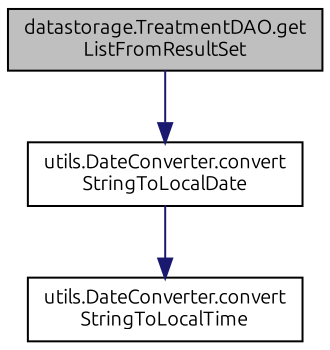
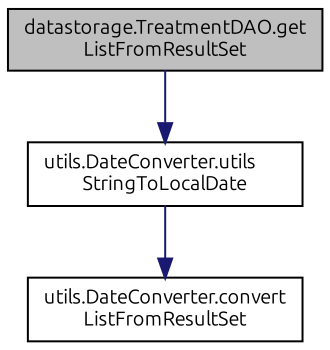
node "utils.DateConverter.convert StringToLocalDate": label "utils.DateConverter.convert StringToLocalDate" -> "utils.DateConverter.utils StringToLocalDate"
node "utils.DateConverter.convert StringToLocalTime": label "utils.DateConverter.convert StringToLocalTime" -> "utils.DateConverter.convert ListFromResultSet"
